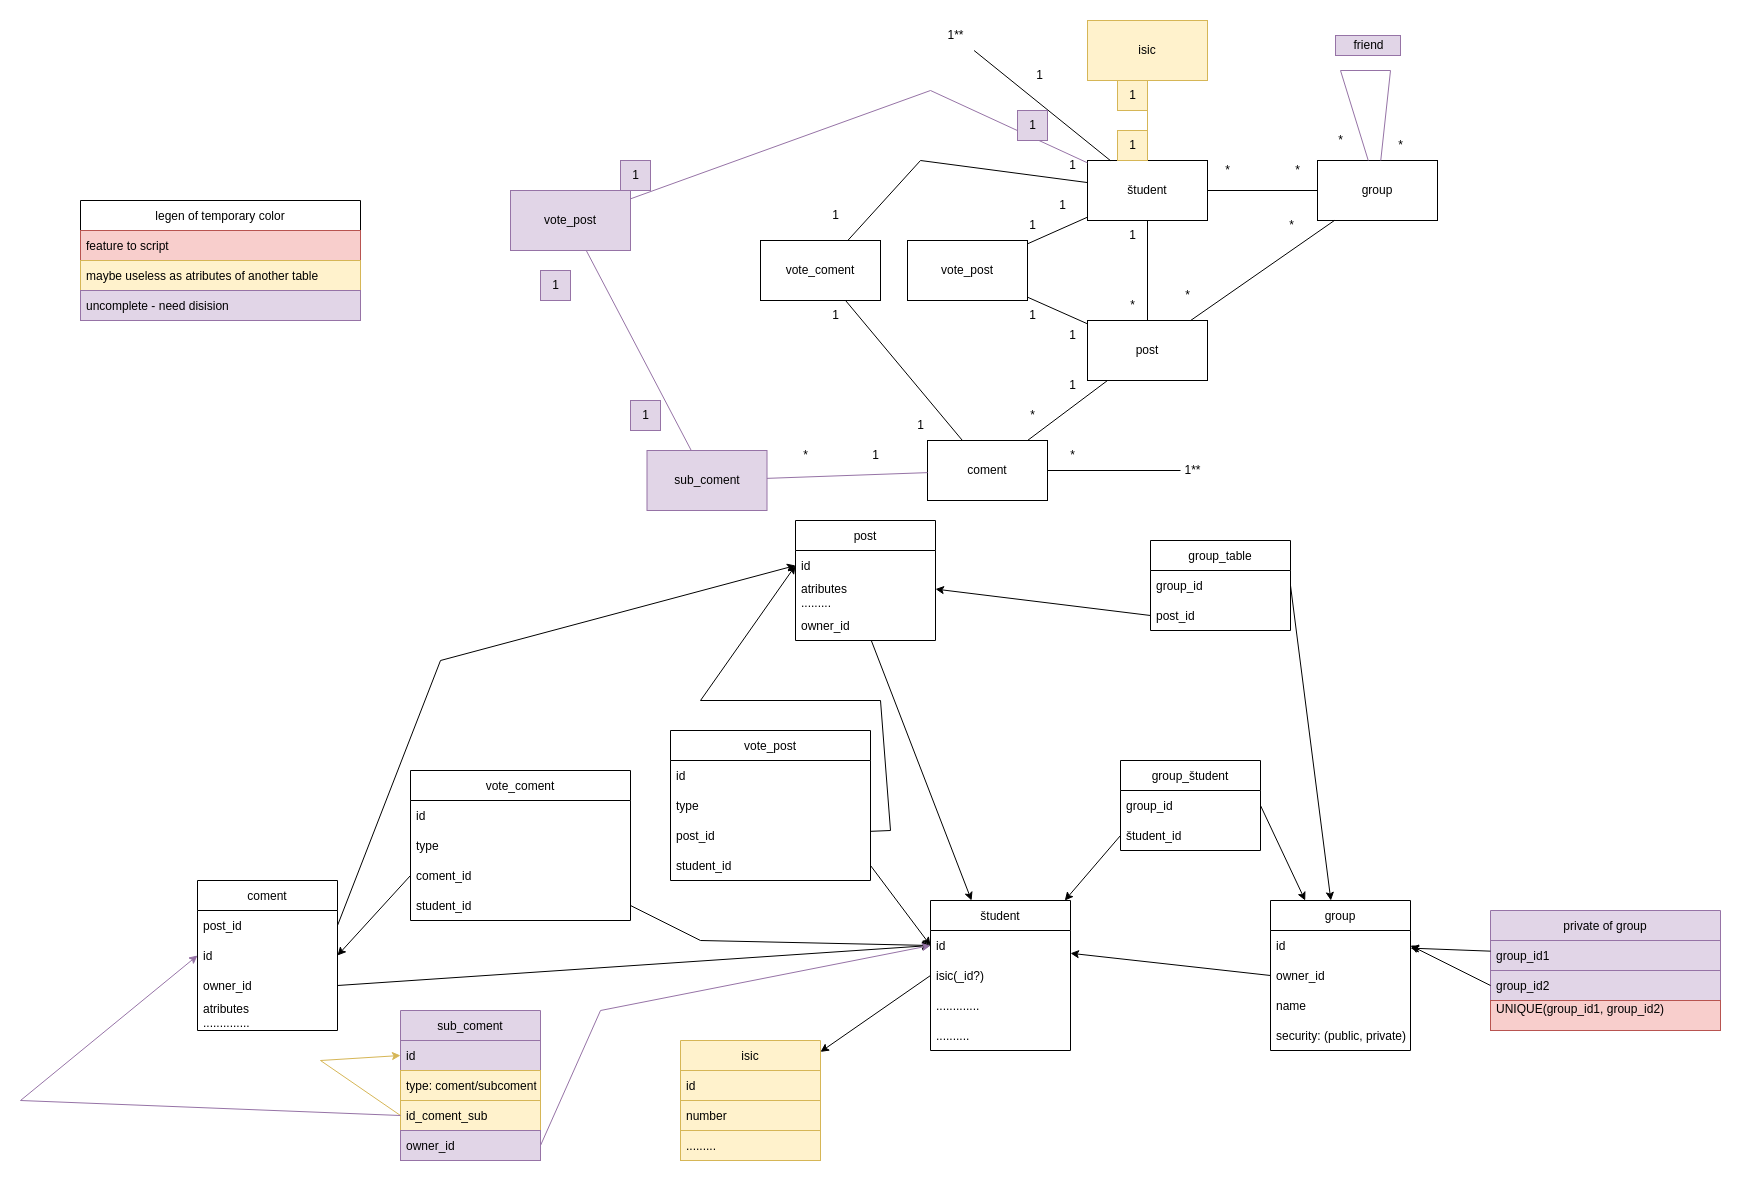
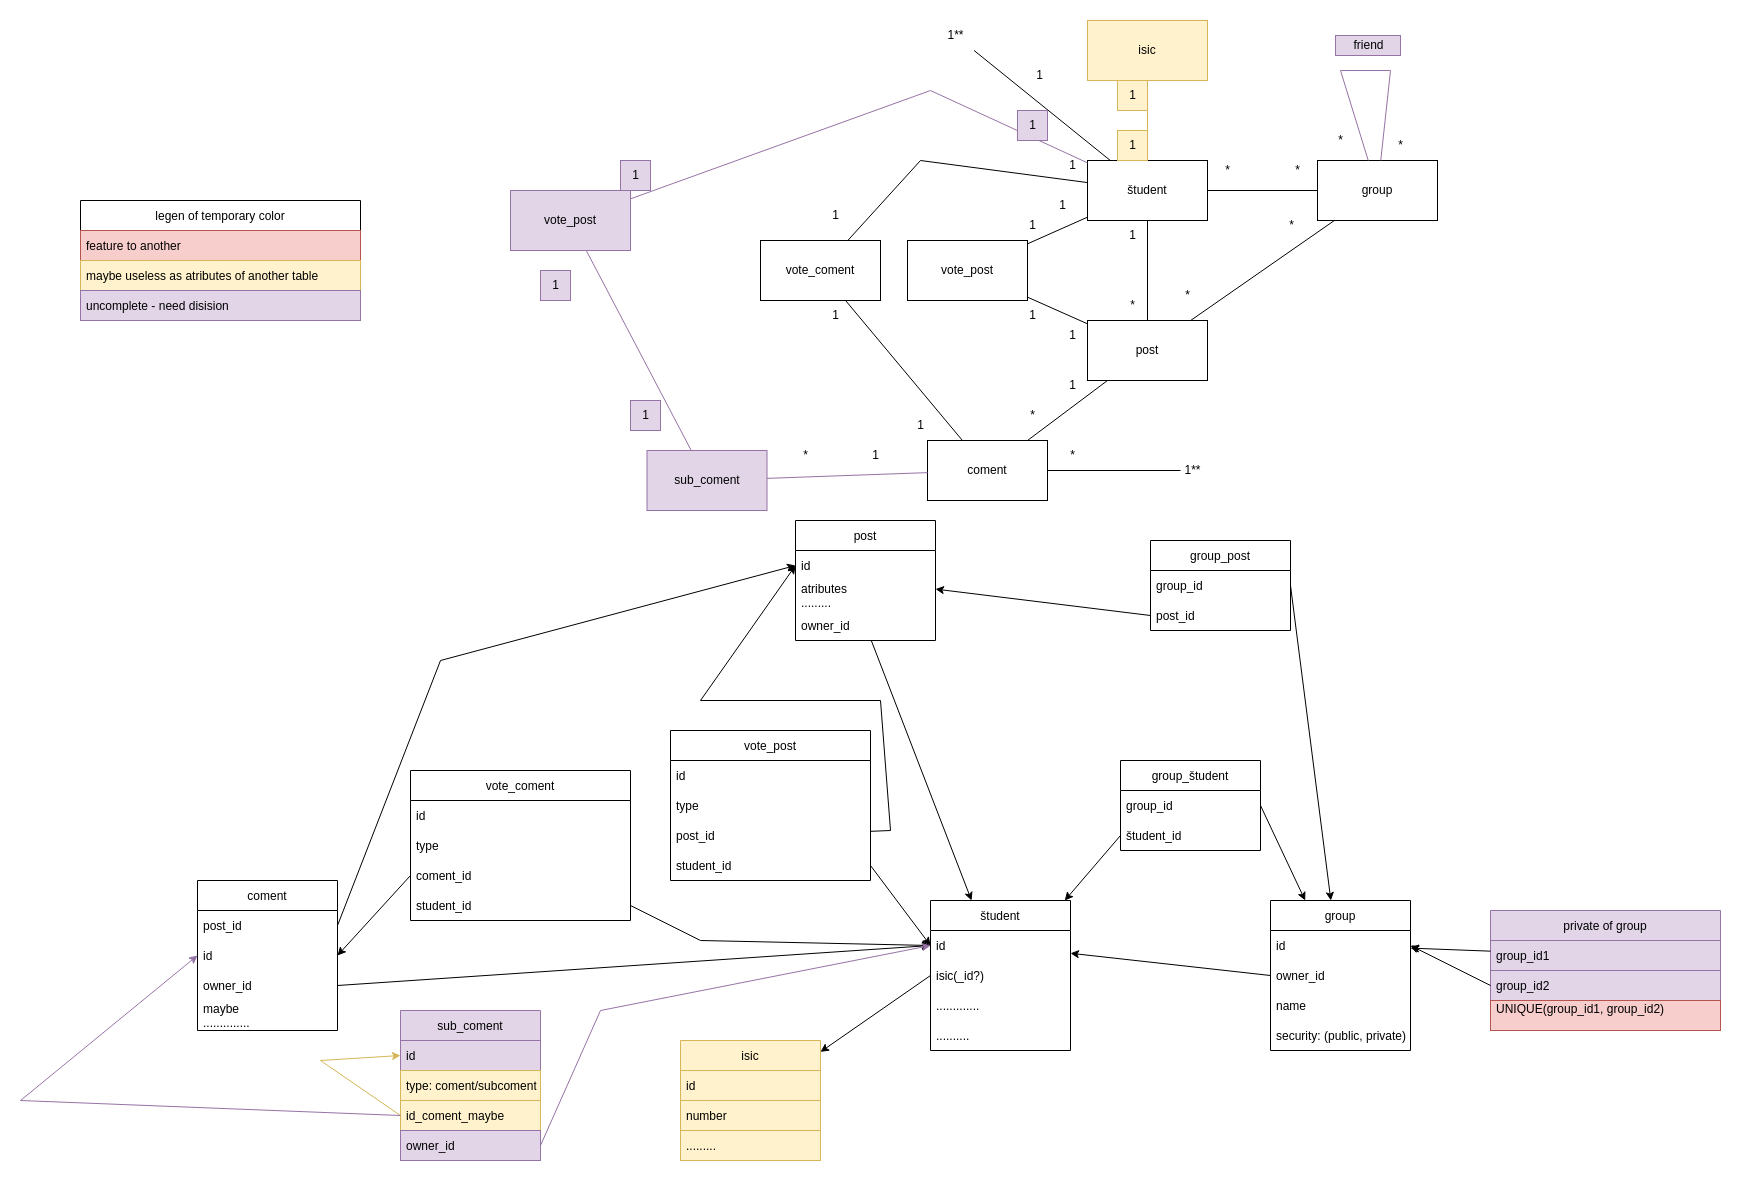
node "feature to script": label "feature to script" -> "feature to another"
node "group_table": label "group_table" -> "group_post"
node "atributes ..............": label "atributes .............." -> "maybe .............."
node "id_coment_sub": label "id_coment_sub" -> "id_coment_maybe"
